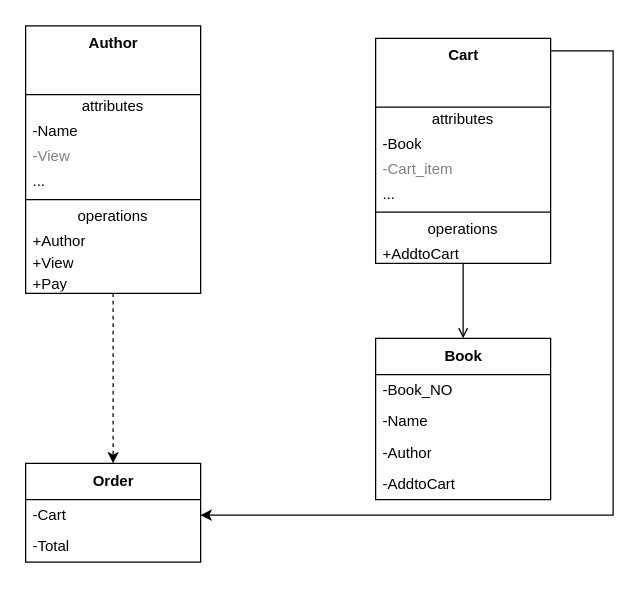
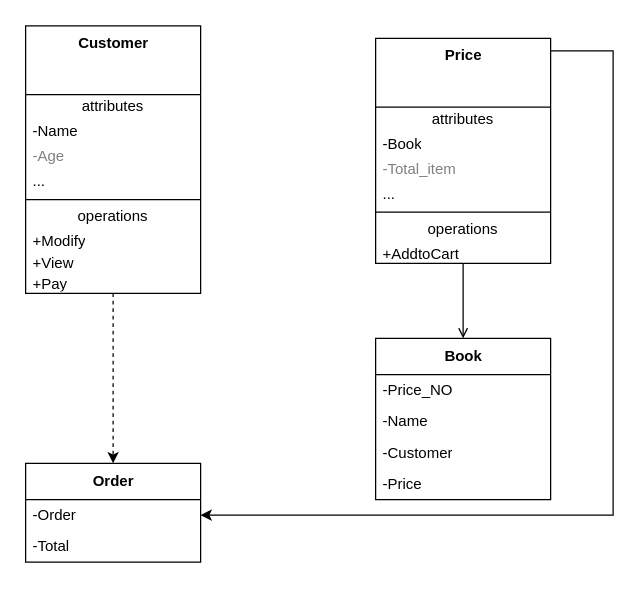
node "Author": label "Author" -> "Customer"
node "Cart": label "Cart" -> "Price"
node "-View": label "-View" -> "-Age"
node "-Cart_item": label "-Cart_item" -> "-Total_item"
node "+Author": label "+Author" -> "+Modify"
node "-Book_NO": label "-Book_NO" -> "-Price_NO"
node "-Author": label "-Author" -> "-Customer"
node "-AddtoCart": label "-AddtoCart" -> "-Price"
node "-Cart": label "-Cart" -> "-Order"
